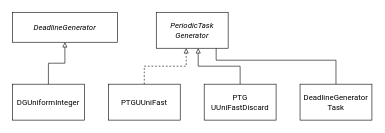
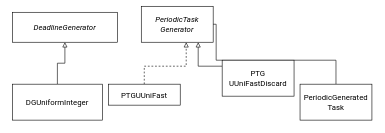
node "PeriodicTaskGenerator": moved (192, 30) -> (177, 24)
node "DGUniformInteger": size 72x36 -> 90x36
node "PTGUUniFast": size 72x36 -> 72x21
node "PTG UUniFastDiscard": moved (240, 102) -> (258, 78)
node "DeadlineGeneratorTask": label "DeadlineGeneratorTask" -> "PeriodicGeneratedTask"
